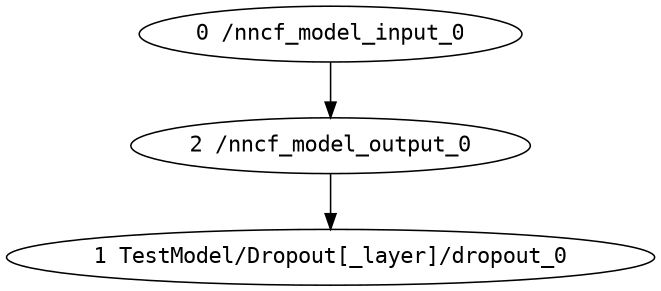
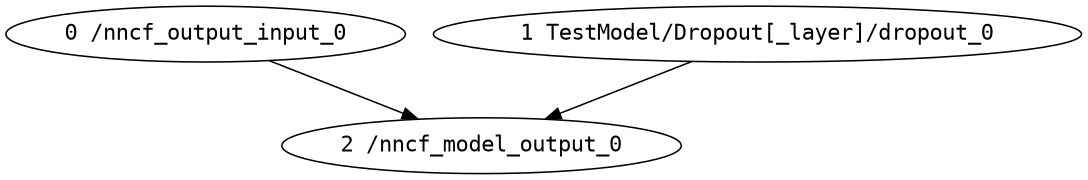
node "0 /nncf_model_input_0": label "0 /nncf_model_input_0" -> "0 /nncf_output_input_0"
edge "2 /nncf_model_output_0" -> "1 TestModel/Dropout[_layer]/dropout_0": reversed
